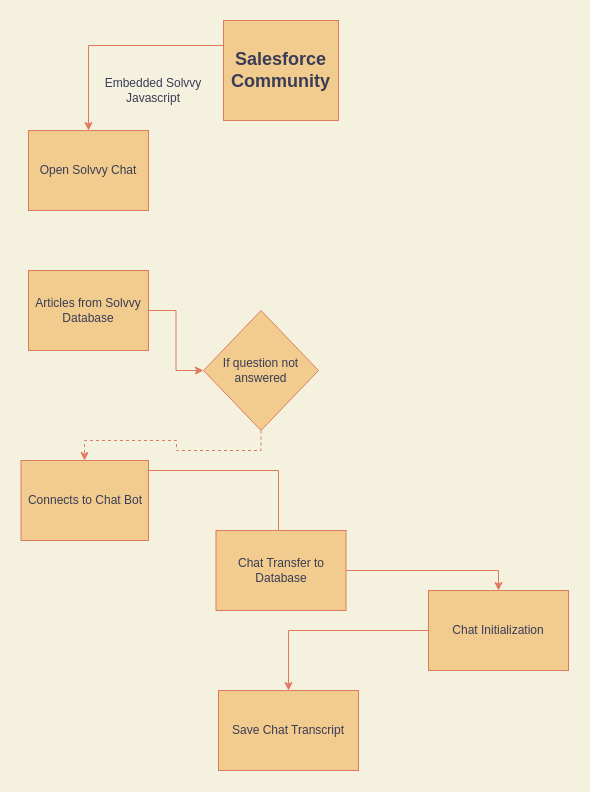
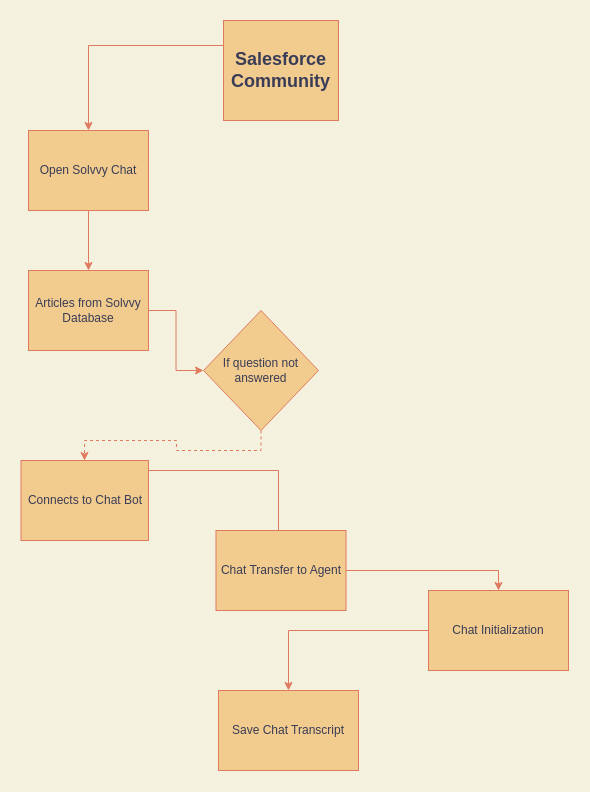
node "Embedded Solvvy Javascript": removed
edge "Open Solvvy Chat" -> "Articles from Solvvy Database": added
node "Chat Transfer to Database": label "Chat Transfer to Database" -> "Chat Transfer to Agent"
